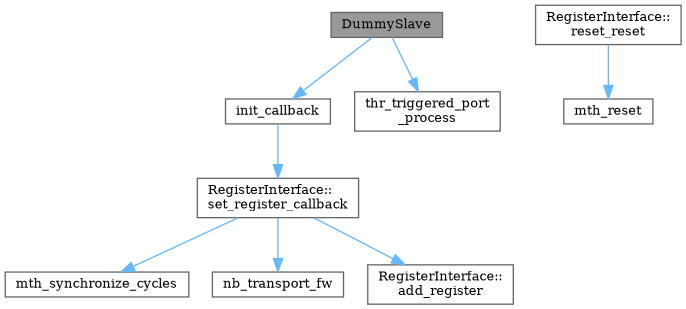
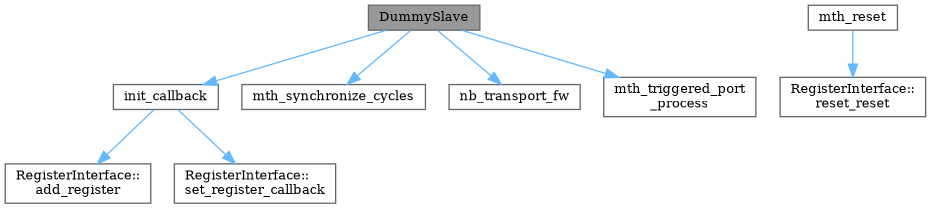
edge "RegisterInterface:: reset_reset" -> "mth_reset": reversed
node "thr_triggered_port _process": label "thr_triggered_port _process" -> "mth_triggered_port _process"
edge "RegisterInterface:: set_register_callback" -> "nb_transport_fw": now "DummySlave" -> "nb_transport_fw"
edge "RegisterInterface:: set_register_callback" -> "RegisterInterface:: add_register": now "init_callback" -> "RegisterInterface:: add_register"
edge "RegisterInterface:: set_register_callback" -> "mth_synchronize_cycles": now "DummySlave" -> "mth_synchronize_cycles"
